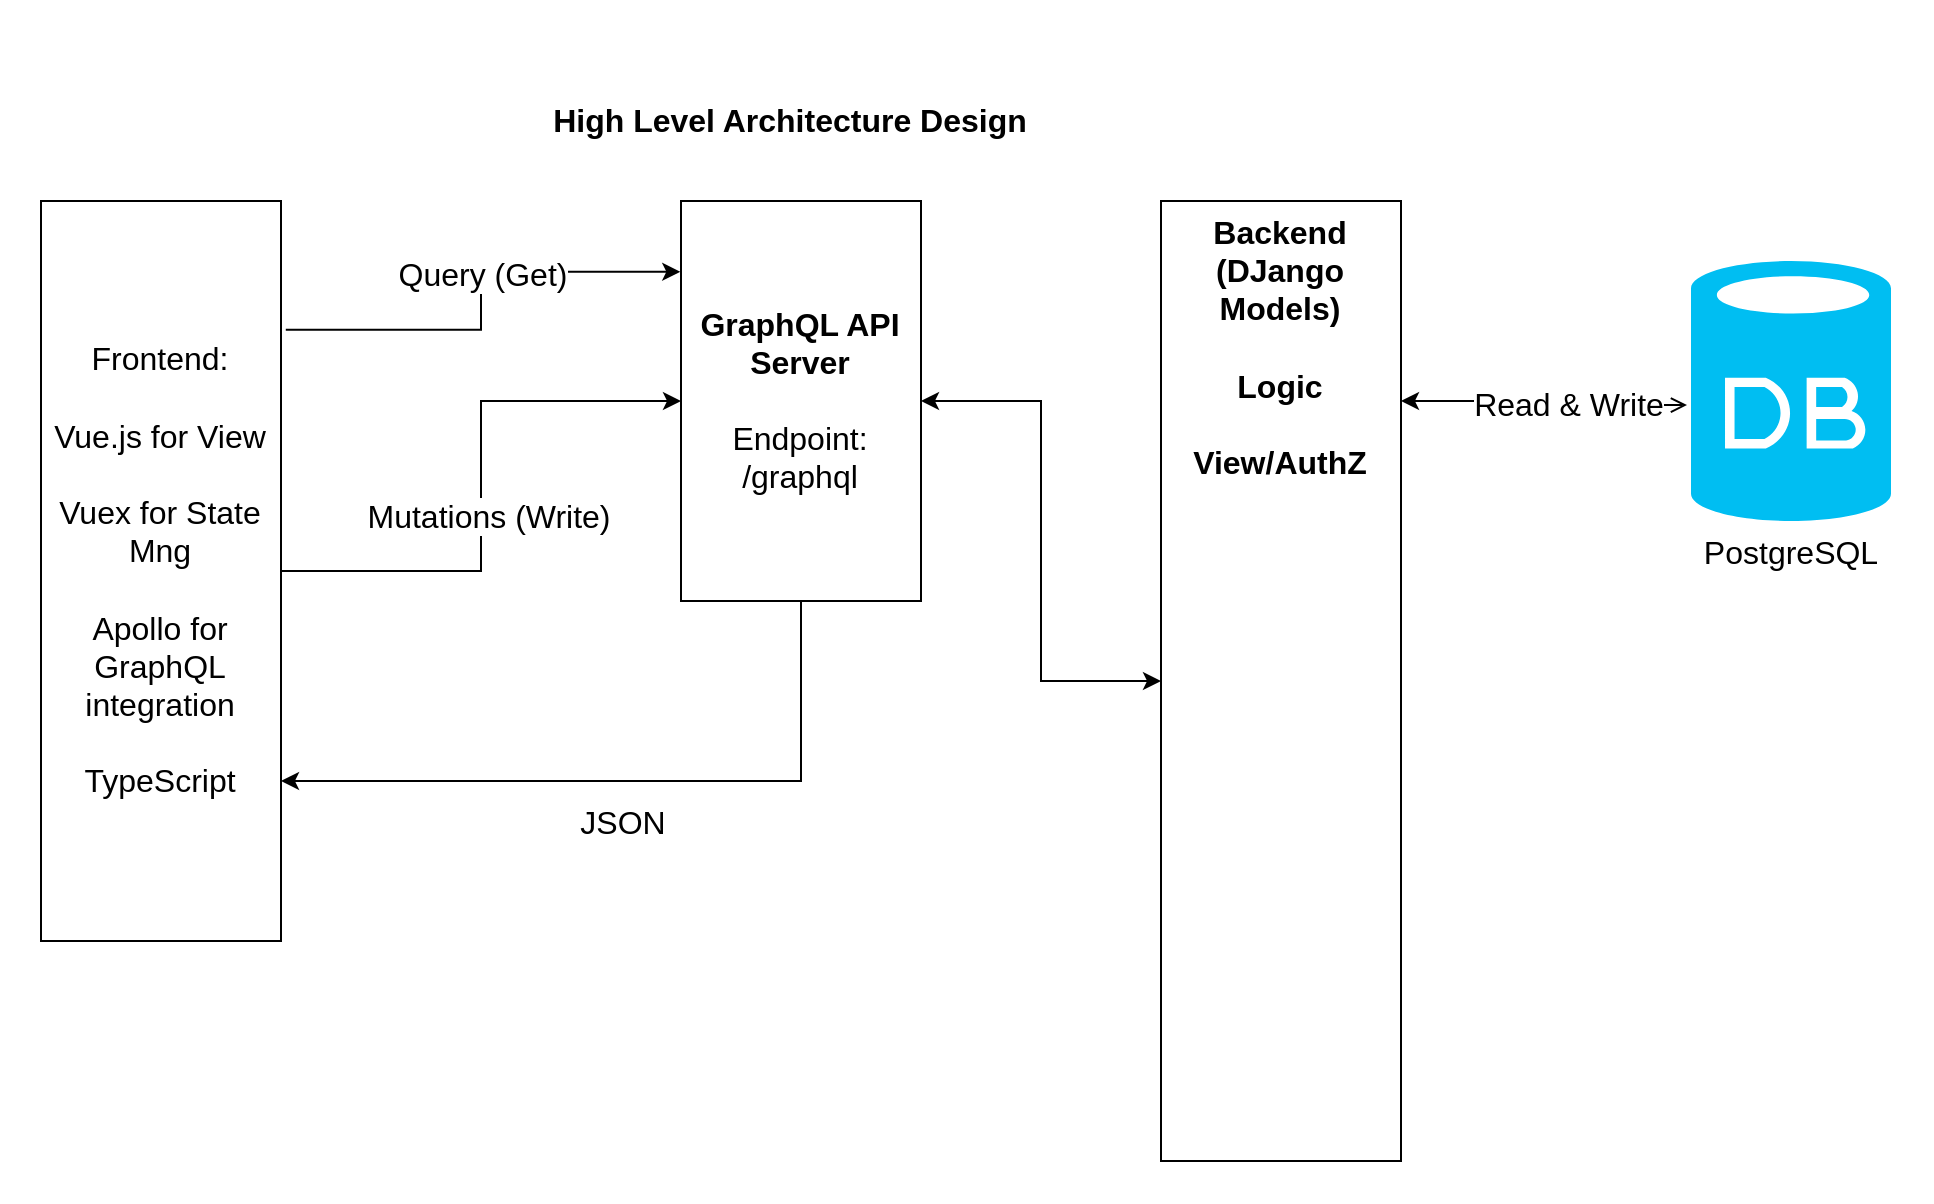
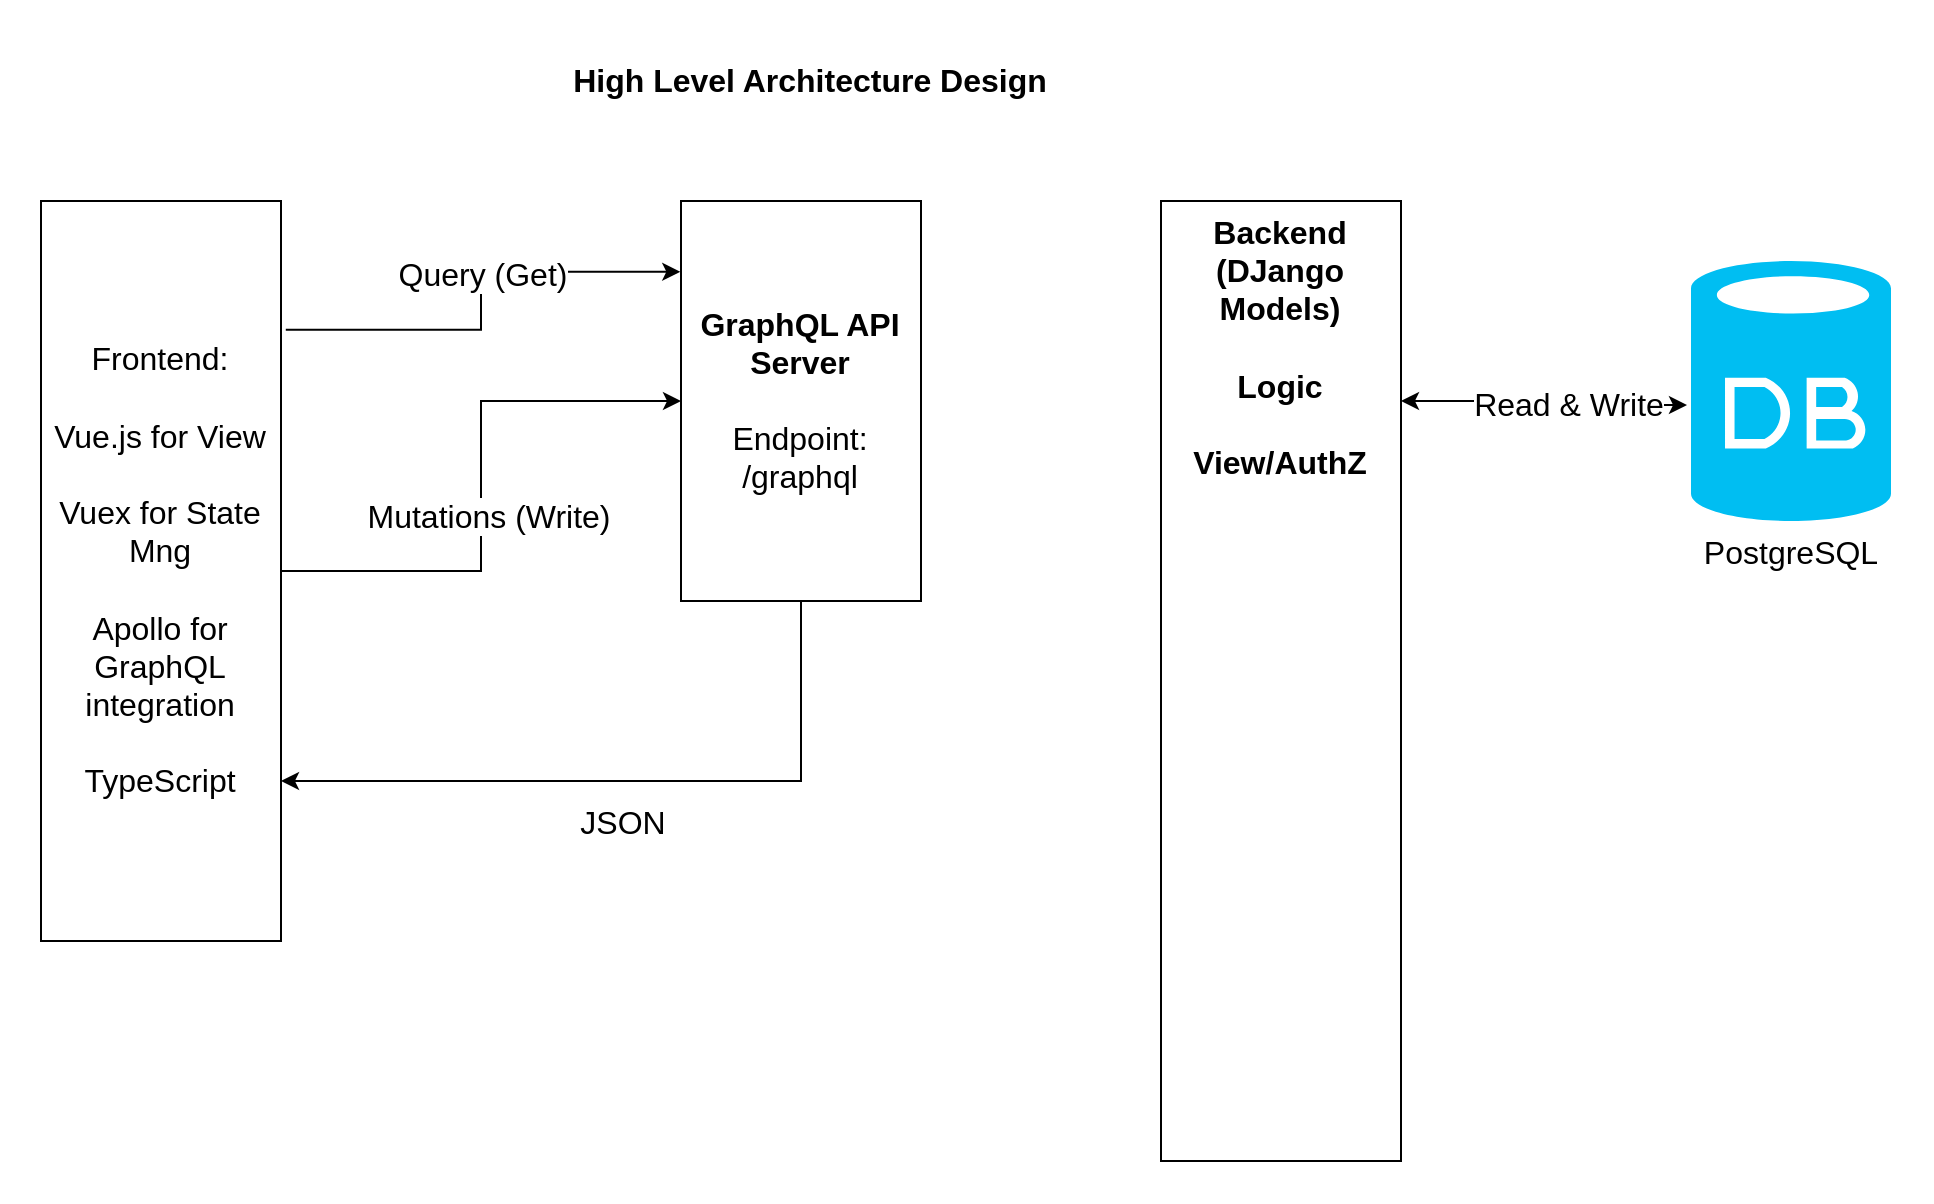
node "High Level Architecture Design": moved (791, 121) -> (811, 81)
edge "PostgreSQL" -- "Backend (DJango Models) Logic View/AuthZ": arrowhead open -> classic
edge "GraphQL API Server Endpoint: /graphql" -- "Backend (DJango Models) Logic View/AuthZ": removed
